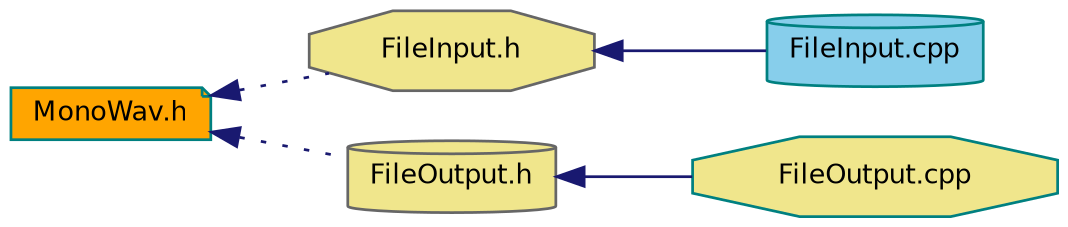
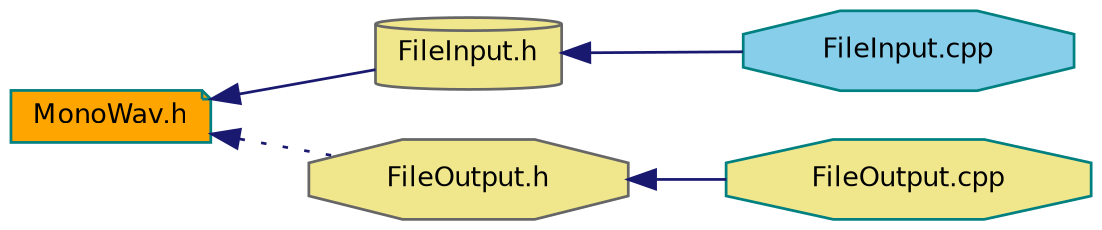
node "FileInput.h": shape octagon -> cylinder
node "FileInput.cpp": shape cylinder -> octagon
edge "FileInput.h" -> "MonoWav.h": style dotted -> solid
node "FileOutput.h": shape cylinder -> octagon
